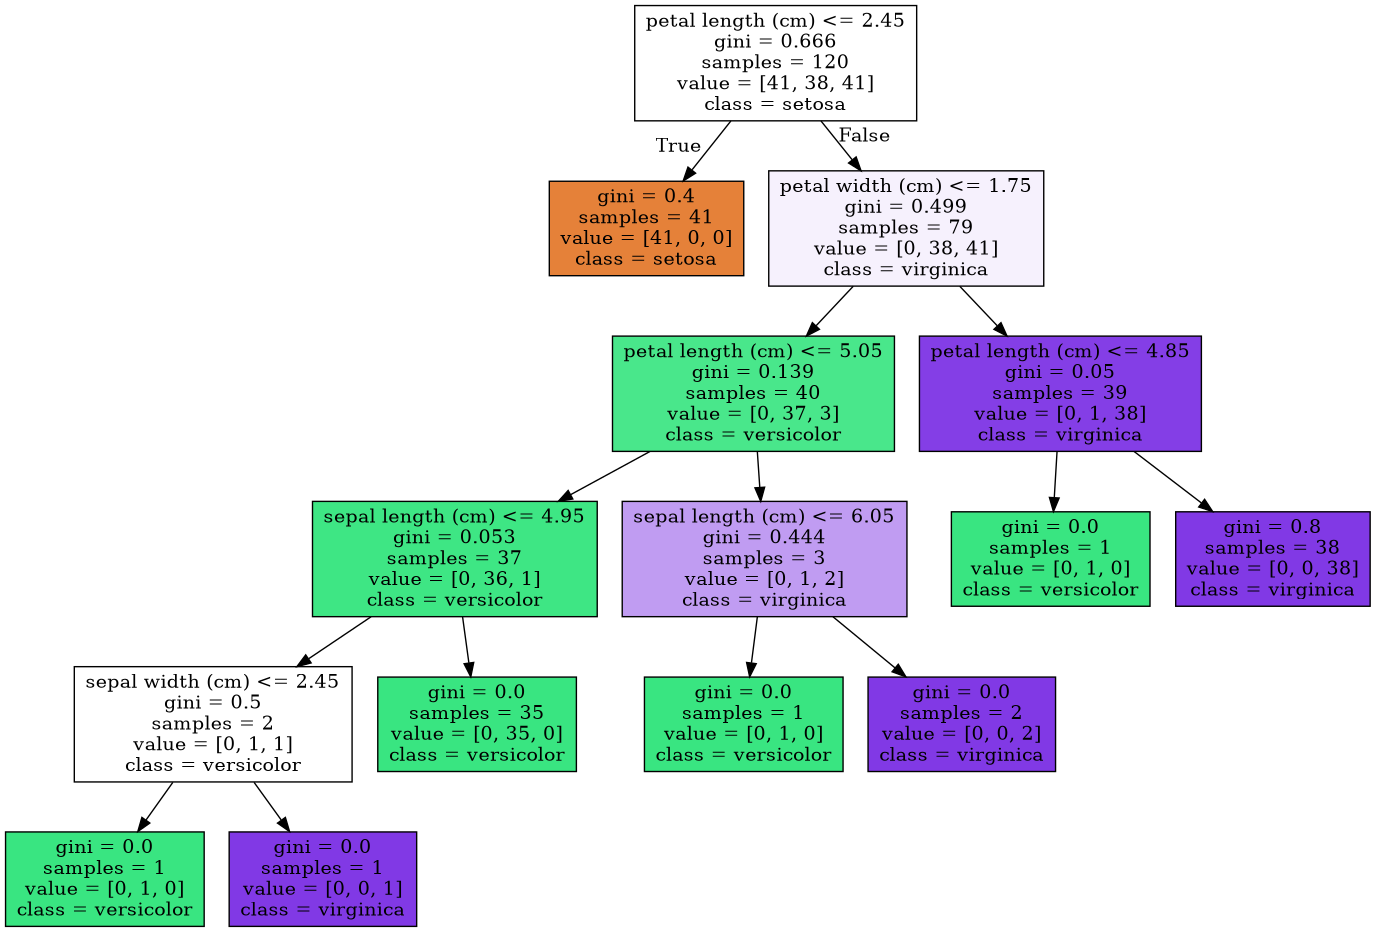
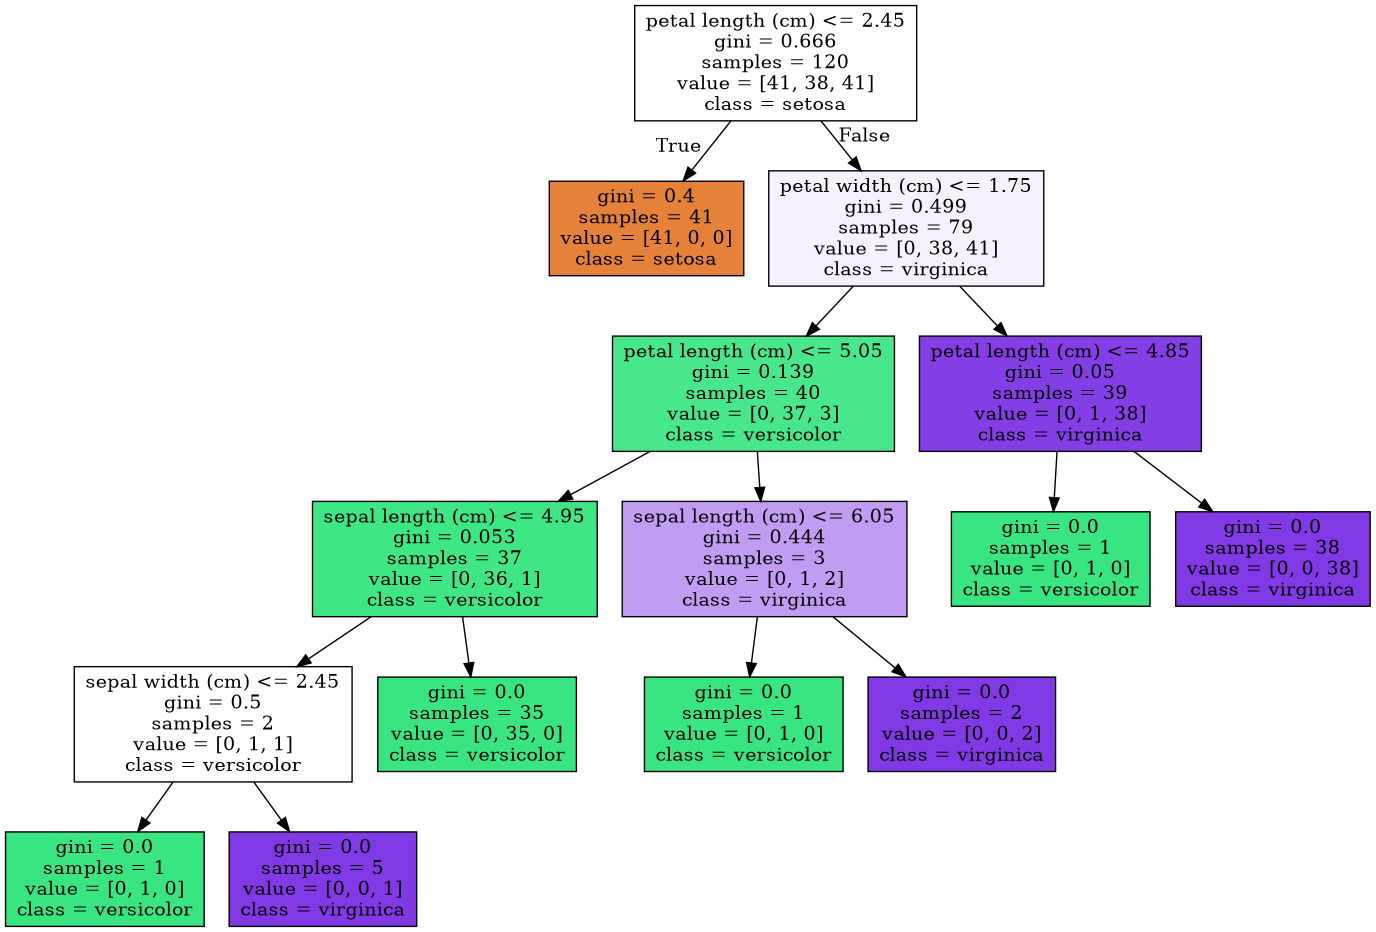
node "gini = 0.8 samples = 38 value = [0, 0, 38] class = virginica": label "gini = 0.8 samples = 38 value = [0, 0, 38] class = virginica" -> "gini = 0.0 samples = 38 value = [0, 0, 38] class = virginica"
node "gini = 0.0 samples = 1 value = [0, 0, 1] class = virginica": label "gini = 0.0 samples = 1 value = [0, 0, 1] class = virginica" -> "gini = 0.0 samples = 5 value = [0, 0, 1] class = virginica"
